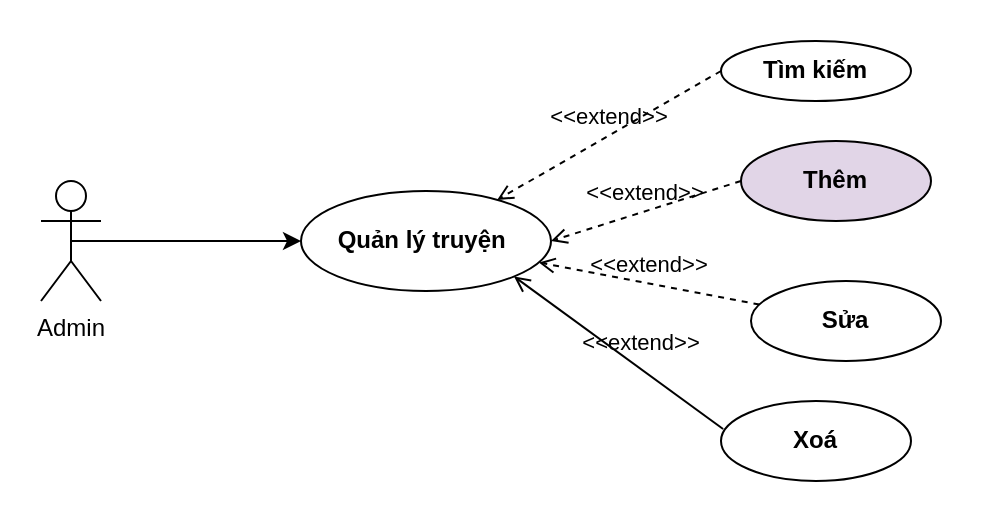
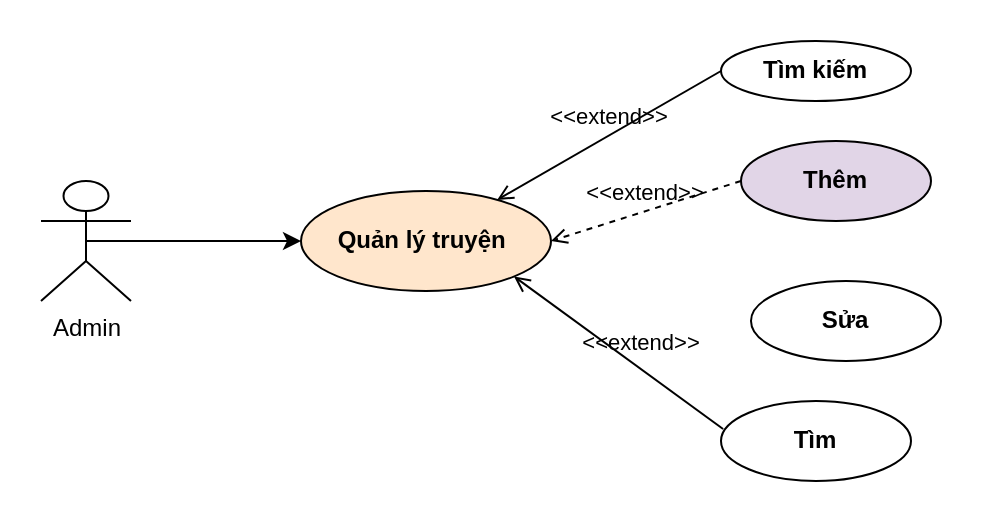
edge "Tìm kiếm" -> "Quản lý truyện": style dashed -> solid
node "Admin": size 60x120 -> 90x120
node "Quản lý truyện": fillcolor #ffffff -> #ffe6cc
edge "Sửa" -> "Quản lý truyện": removed, label "<<extend>>"
node "Xoá": label "Xoá" -> "Tìm"
